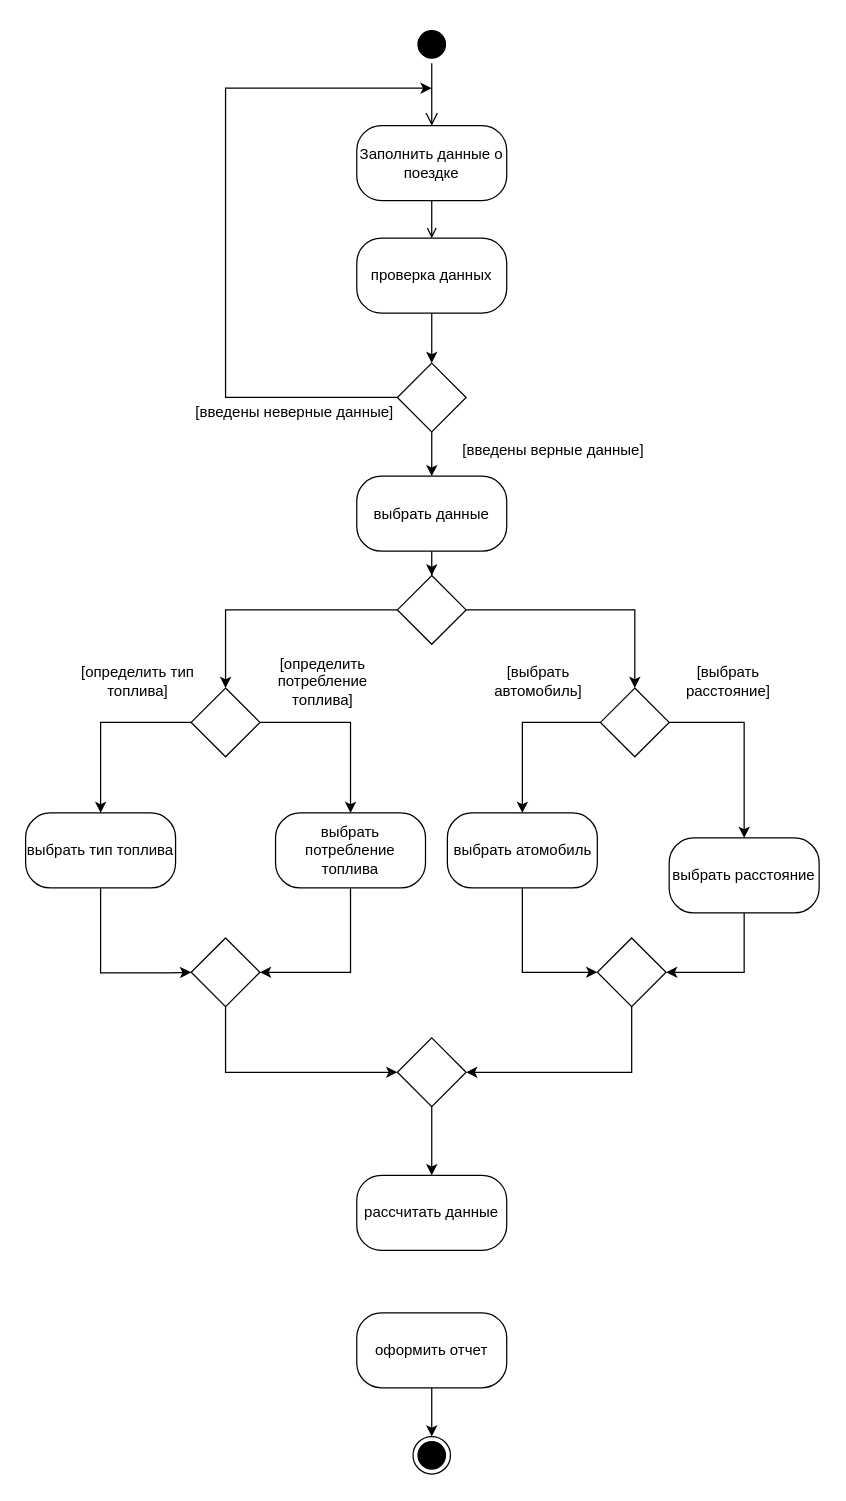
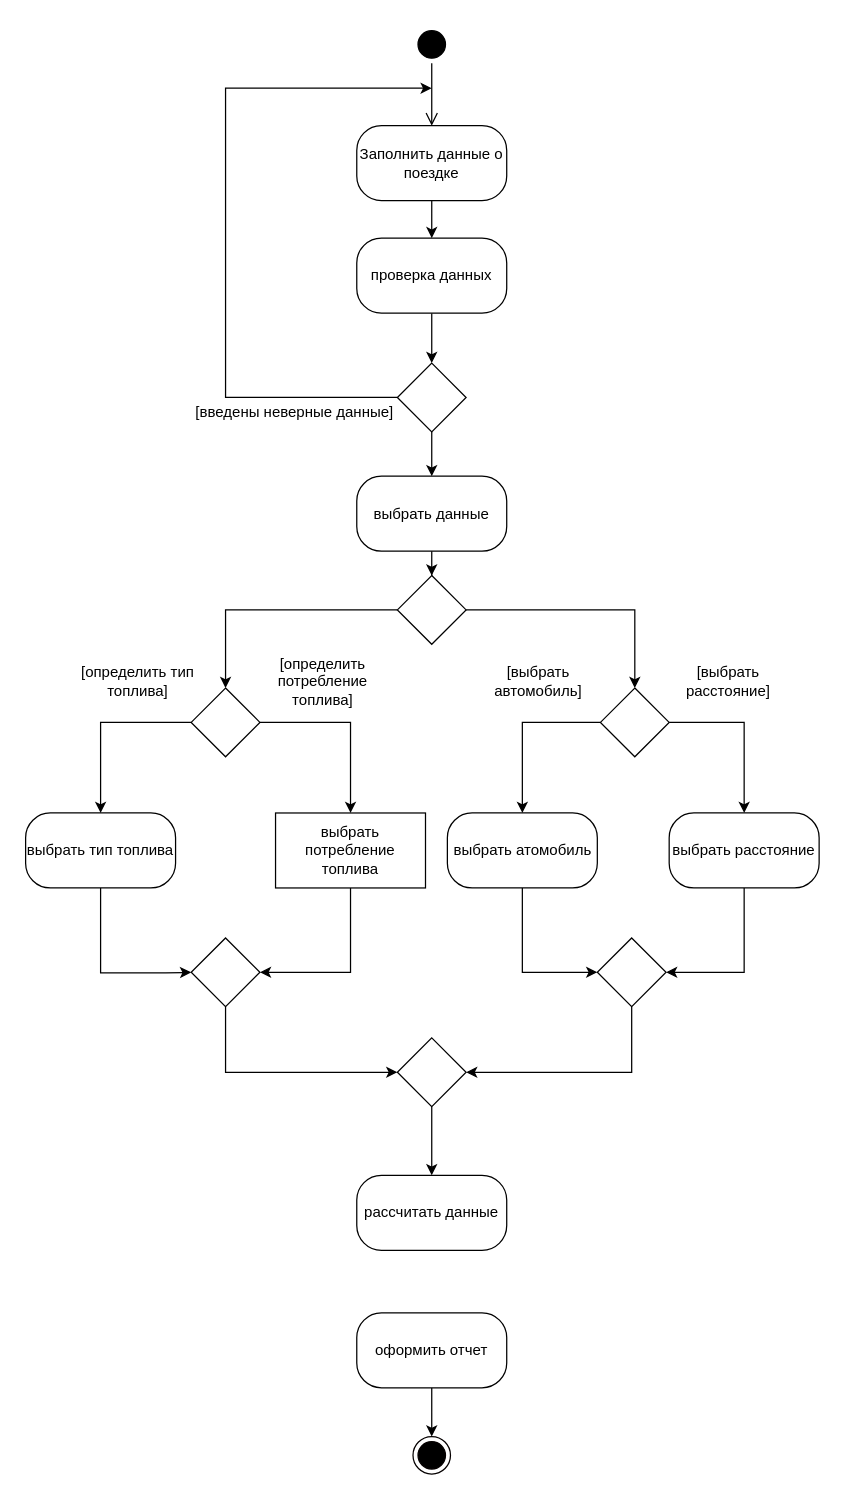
edge "Заполнить данные о поездке" -> "проверка данных": arrowhead open -> classic
node "[введены верные данные]": removed
node "выбрать потребление топлива": shape rounded rectangle -> rectangle
node "выбрать расстояние": moved (744, 876) -> (744, 851)
